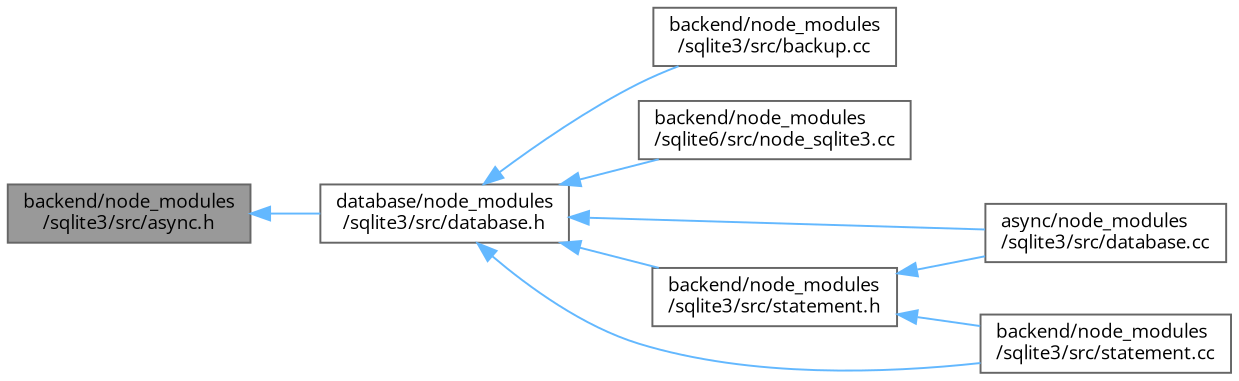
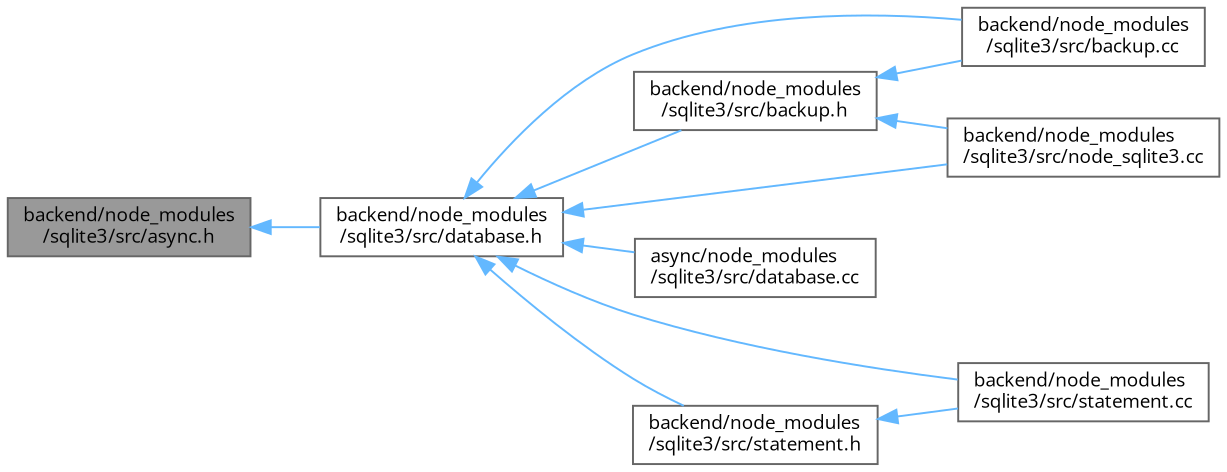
node "backend/node_modules /sqlite3/src/backup.h": added
node "backend/node_modules /sqlite6/src/node_sqlite3.cc": label "backend/node_modules /sqlite6/src/node_sqlite3.cc" -> "backend/node_modules /sqlite3/src/node_sqlite3.cc"
node "database/node_modules /sqlite3/src/database.h": label "database/node_modules /sqlite3/src/database.h" -> "backend/node_modules /sqlite3/src/database.h"
edge "async/node_modules /sqlite3/src/database.cc" -> "backend/node_modules /sqlite3/src/statement.h": removed
